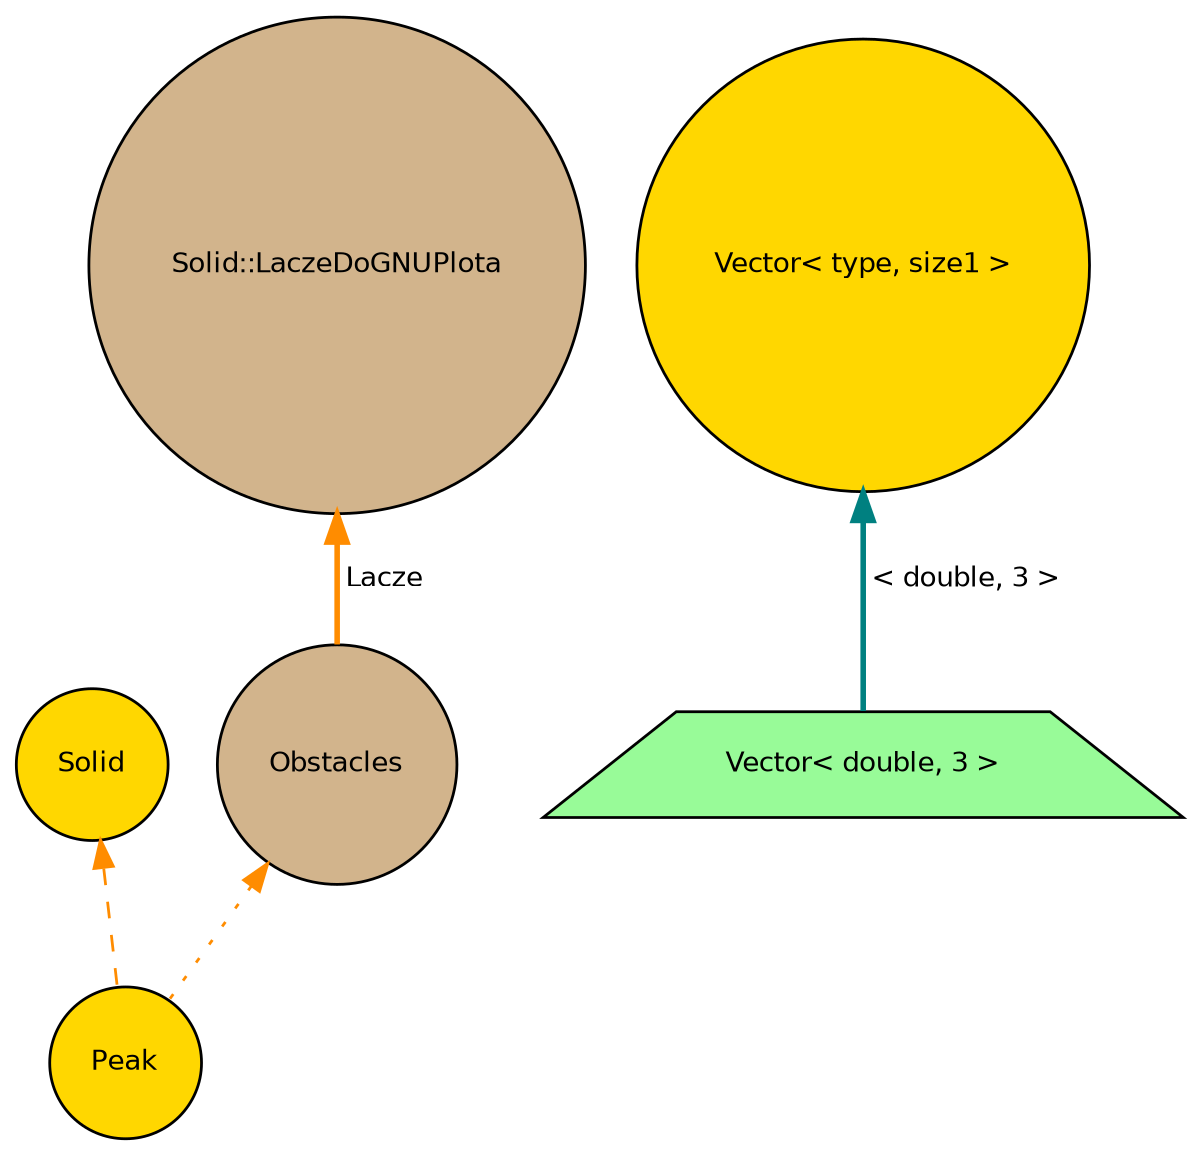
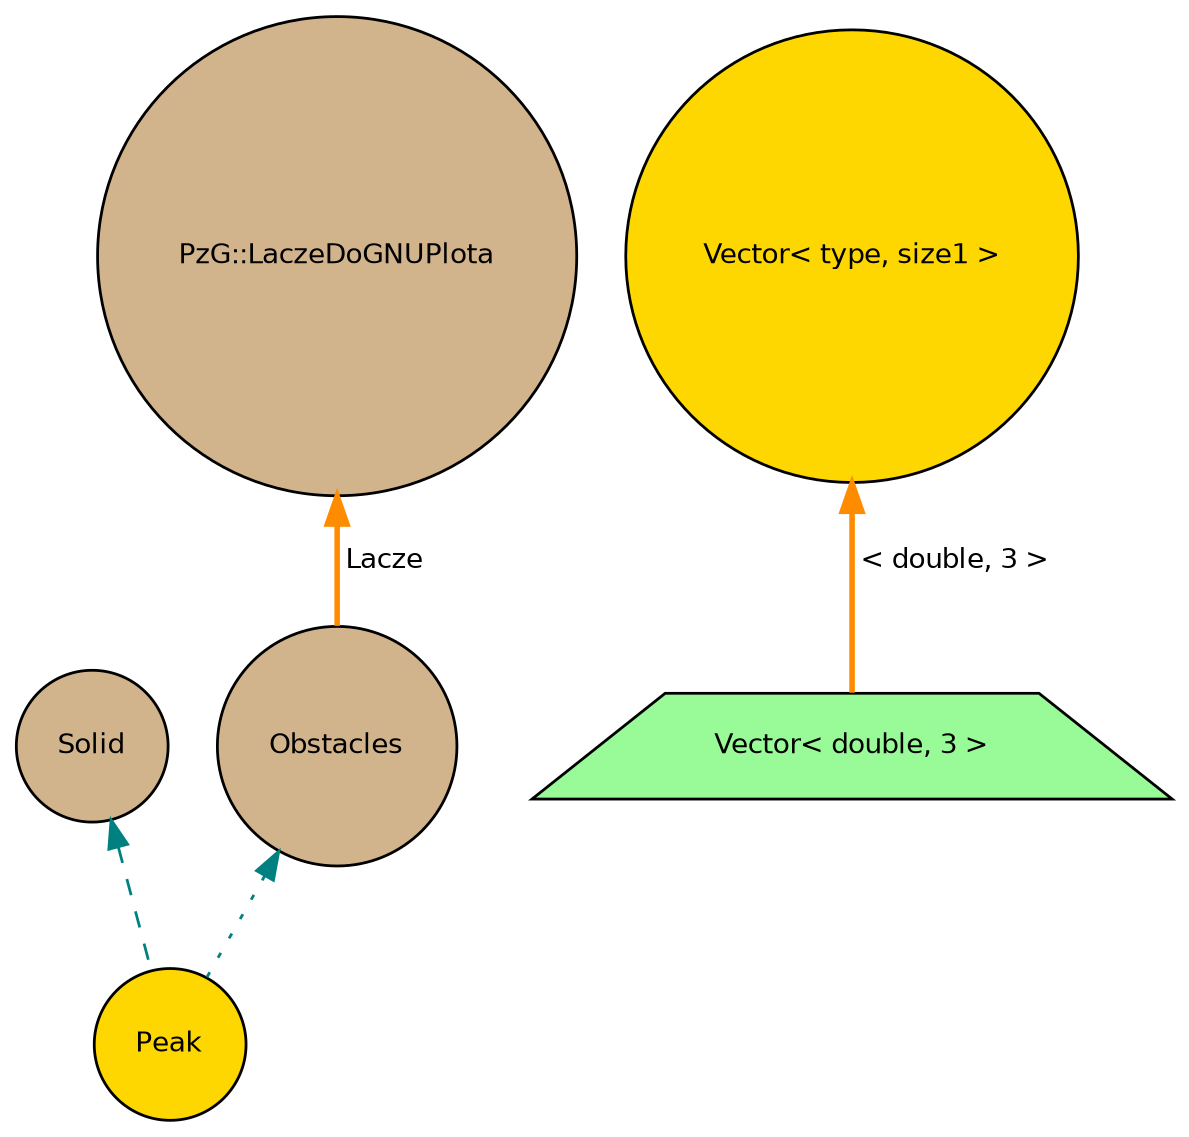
node "Solid::LaczeDoGNUPlota": label "Solid::LaczeDoGNUPlota" -> "PzG::LaczeDoGNUPlota"
edge "Vector< double, 3 >" -> "Vector< type, size1 >": color teal -> darkorange
node "Solid": fillcolor gold -> tan
edge "Peak" -> "Solid": color darkorange -> teal
edge "Peak" -> "Obstacles": color darkorange -> teal
